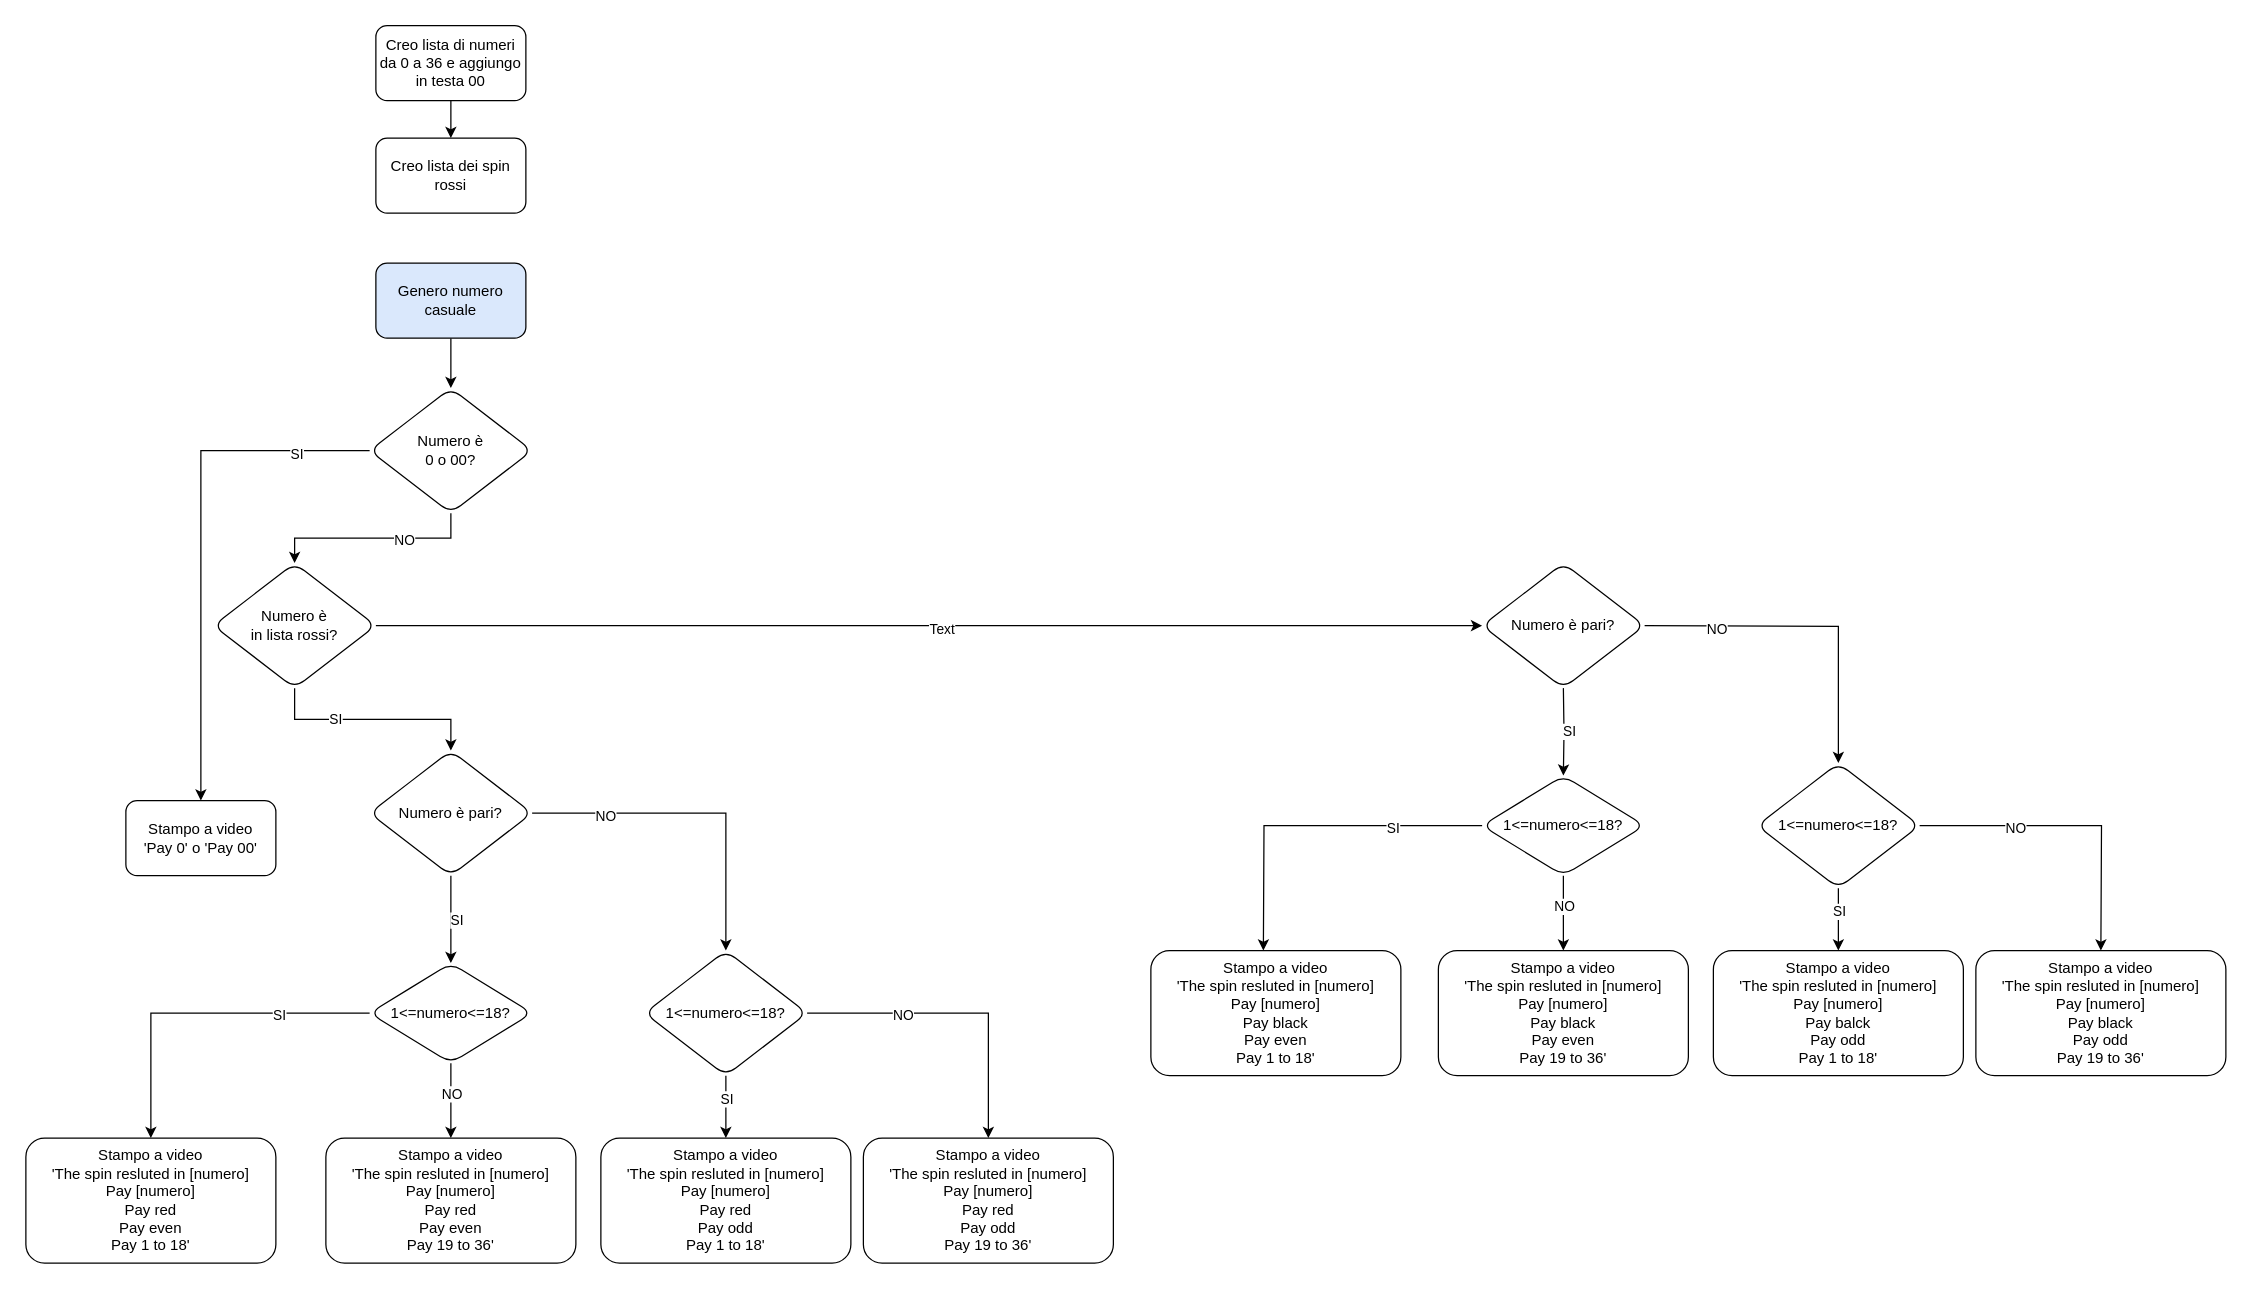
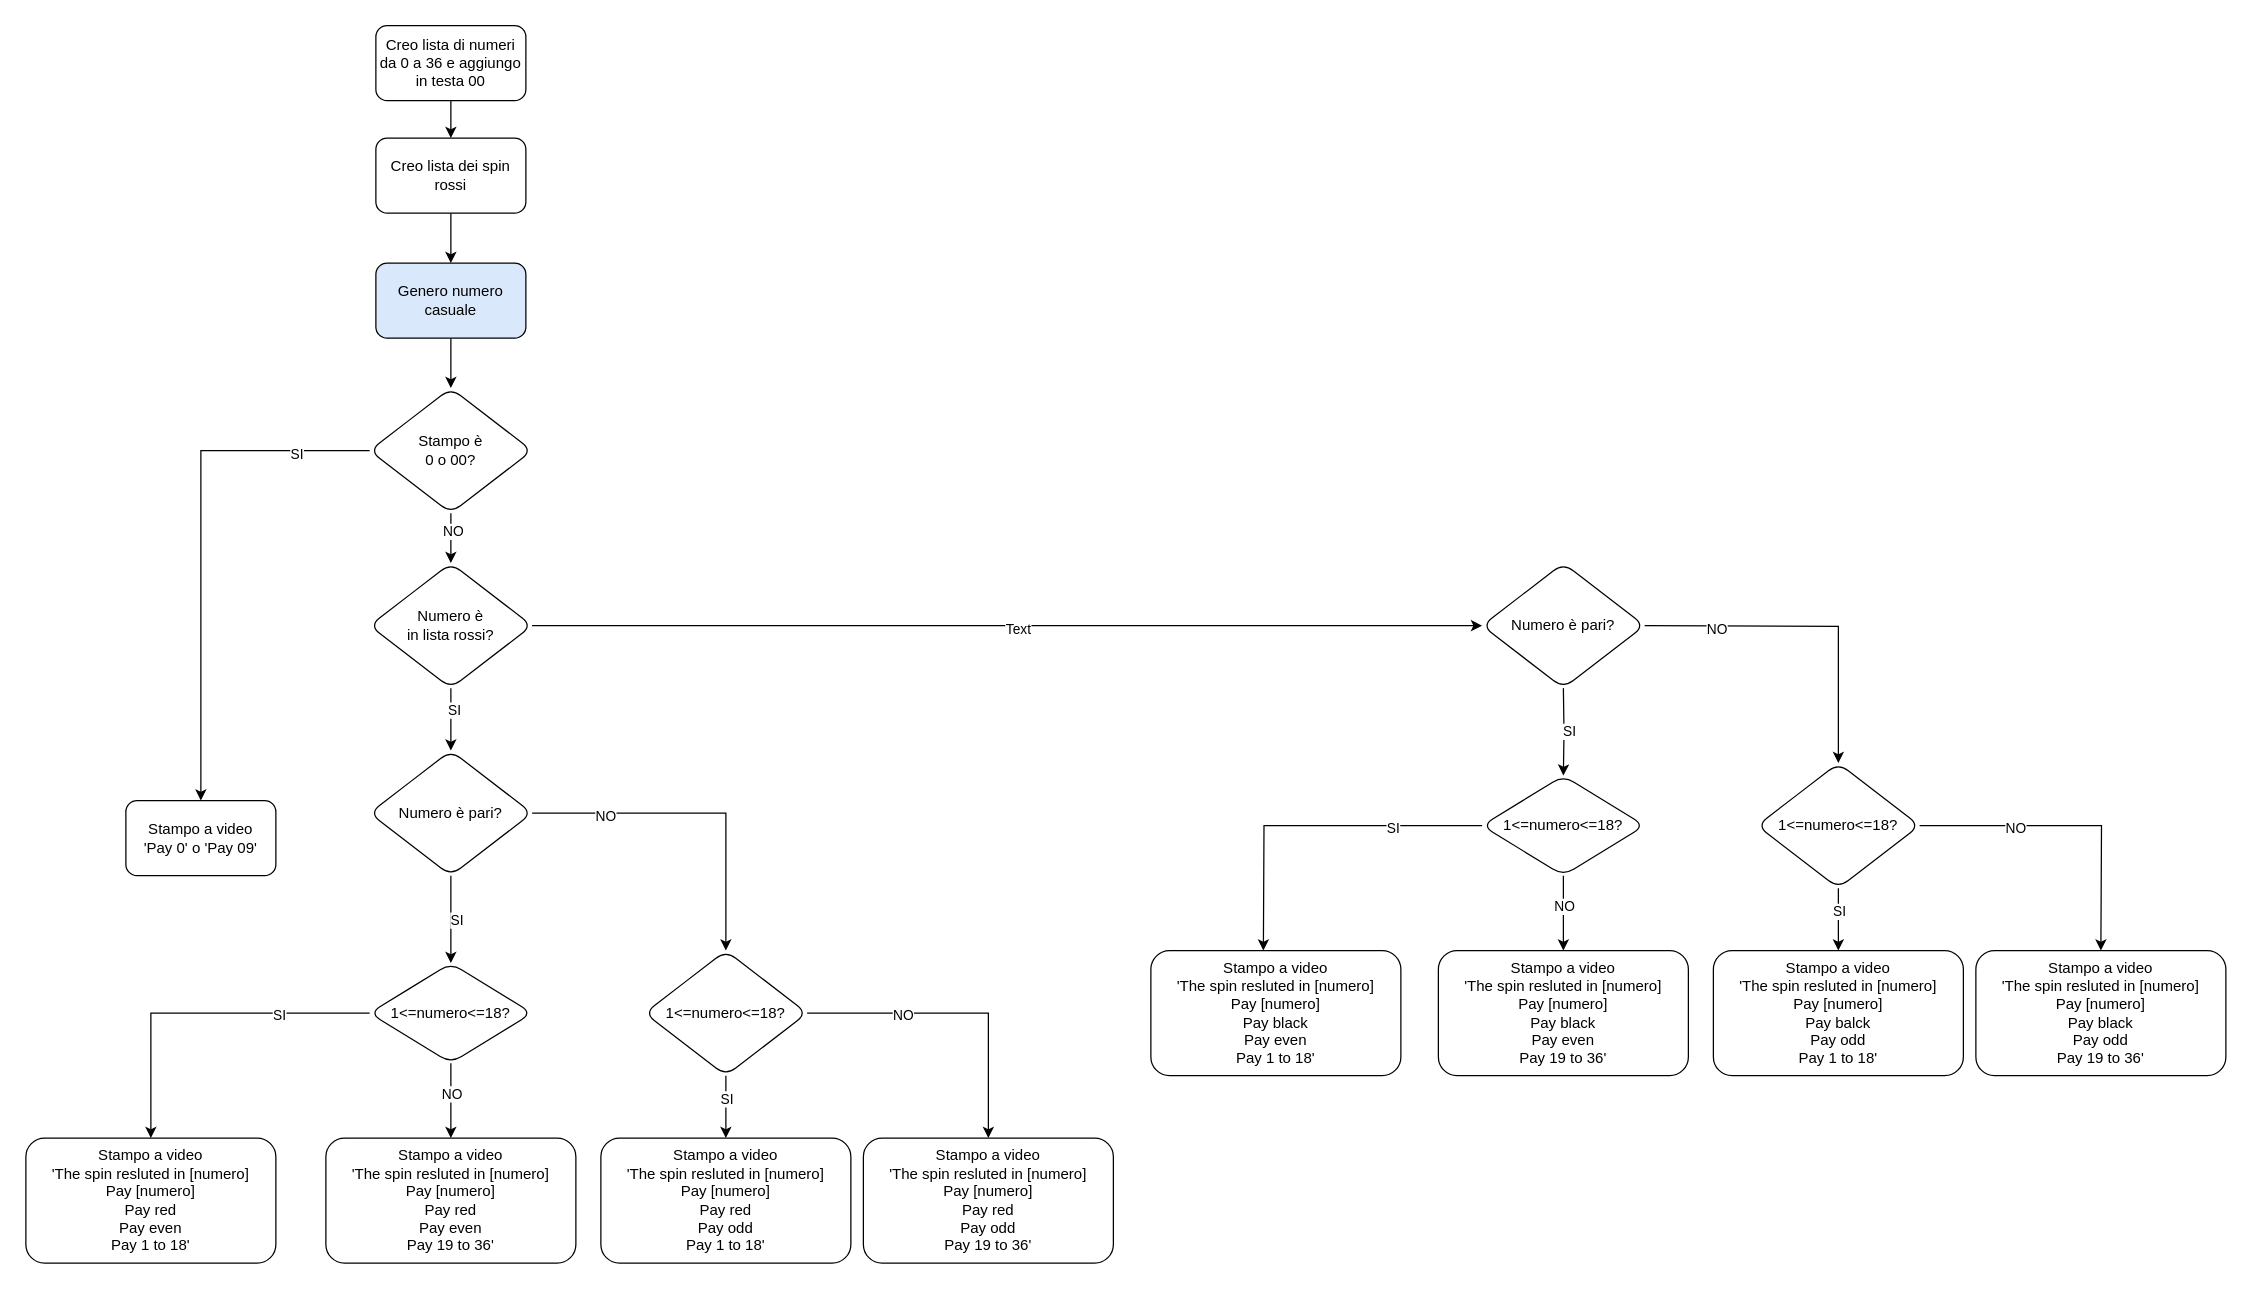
edge "Creo lista dei spin rossi" -> "Genero numero casuale": added
node "Numero è 0 o 00?": label "Numero è 0 o 00?" -> "Stampo è 0 o 00?"
node "Numero è in lista rossi?": moved (294, 626) -> (451, 626)
node "Stampo a video 'Pay 0' o 'Pay 00'": label "Stampo a video 'Pay 0' o 'Pay 00'" -> "Stampo a video 'Pay 0' o 'Pay 09'"
